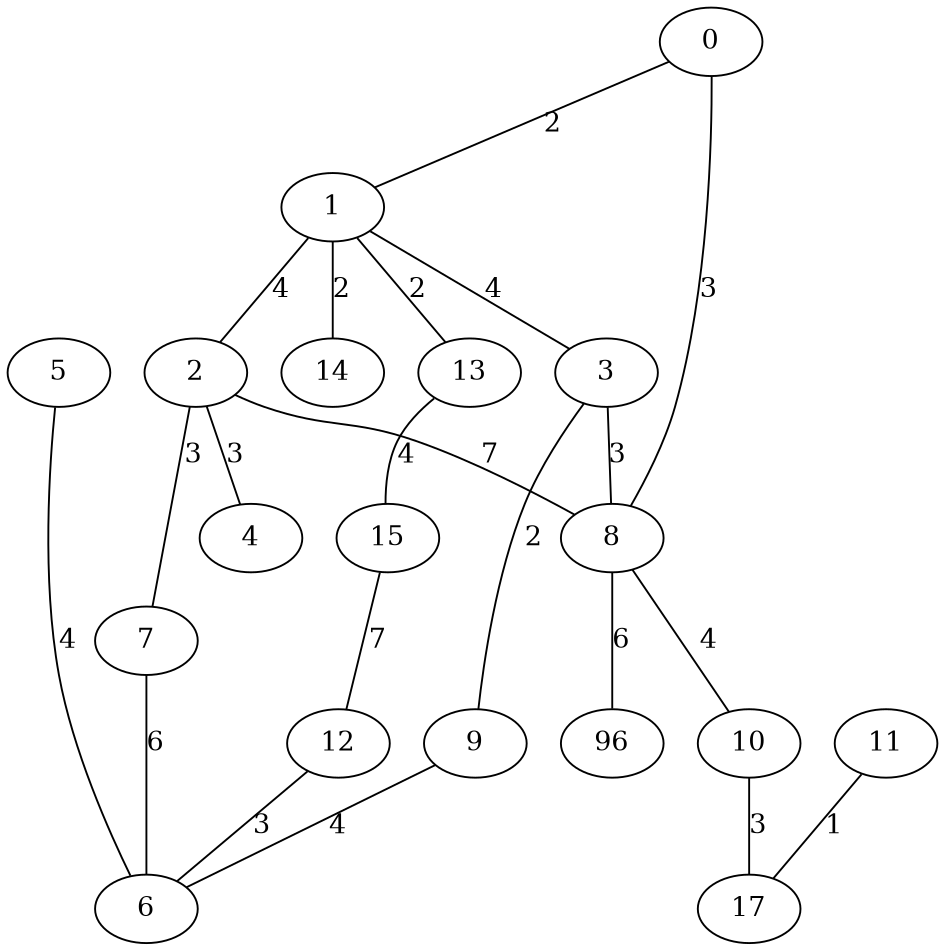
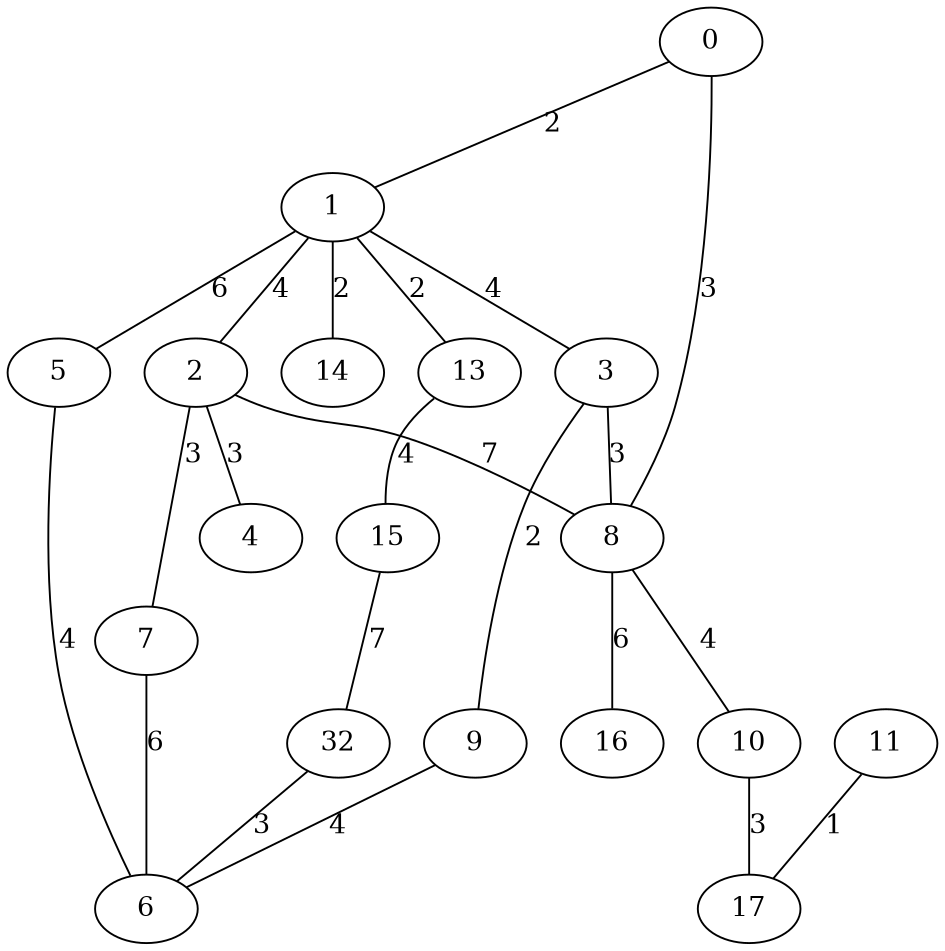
edge "1" -- "5": added, label "6"
node "12": label "12" -> "32"
node "96": label "96" -> "16"
